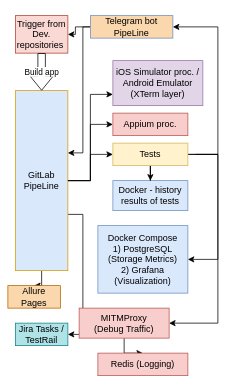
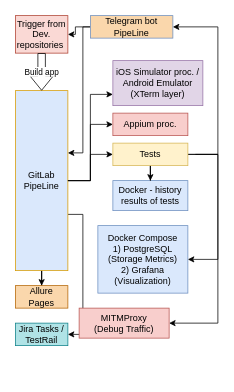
node "Allure Pages": moved (34, 297) -> (42, 297)
edge "MITMProxy (Debug Traffic)" -> "Redis (Logging)": removed
node "Redis (Logging)": removed
